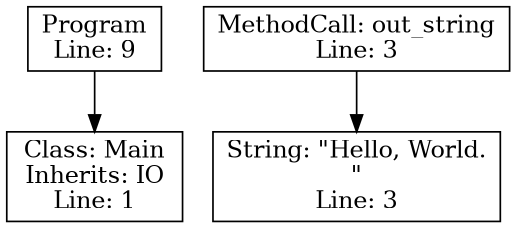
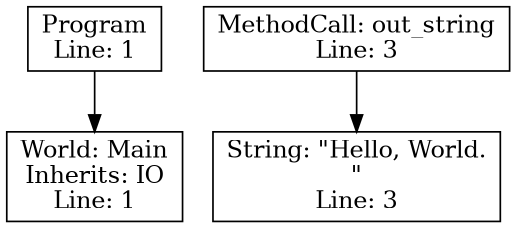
node "Program Line: 9": label "Program Line: 9" -> "Program Line: 1"
node "Class: Main Inherits: IO Line: 1": label "Class: Main Inherits: IO Line: 1" -> "World: Main Inherits: IO Line: 1"
